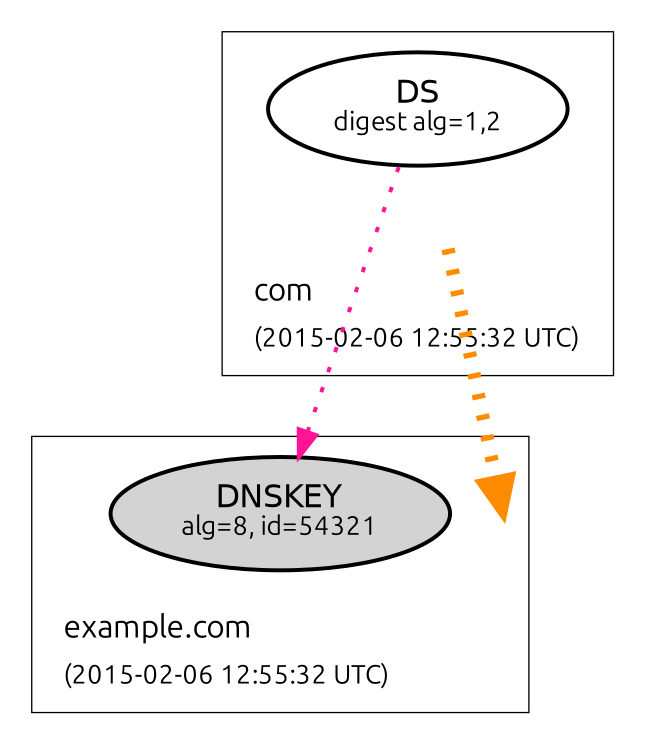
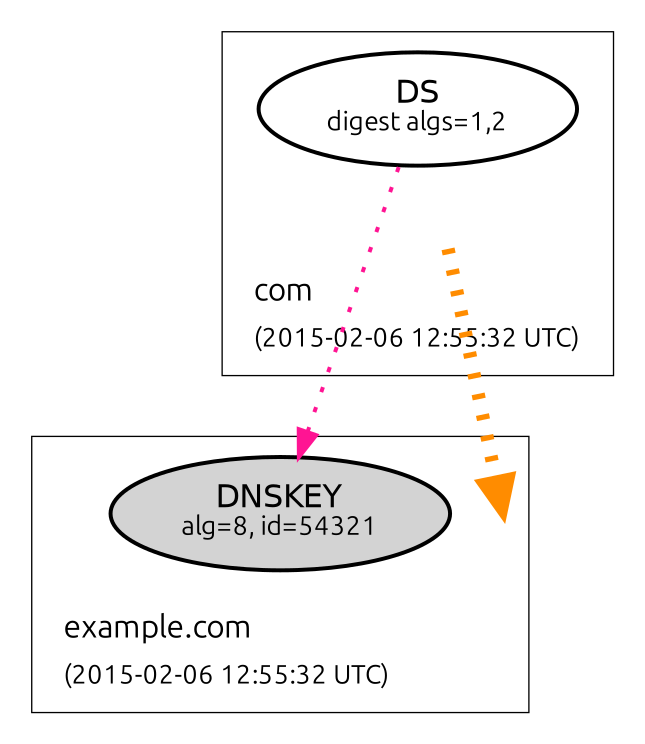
node "DS": text "digest alg=1,2" -> "digest algs=1,2"
